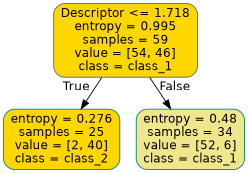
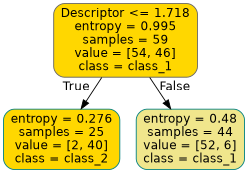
node "entropy = 0.48 samples = 34 value = [52, 6] class = class_1": label "entropy = 0.48 samples = 34 value = [52, 6] class = class_1" -> "entropy = 0.48 samples = 44 value = [52, 6] class = class_1"
